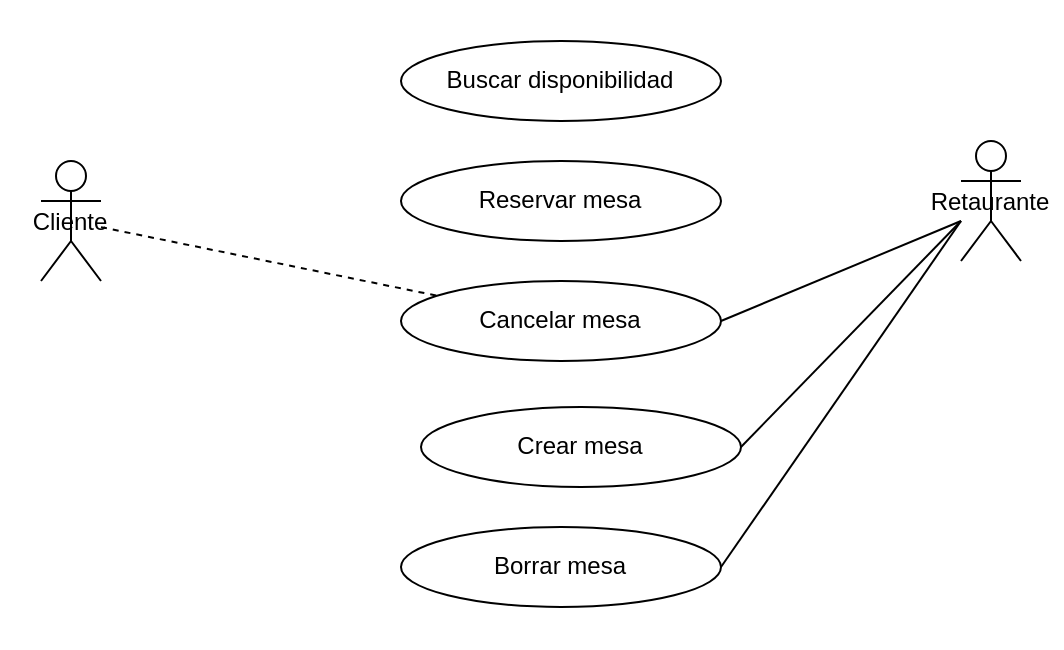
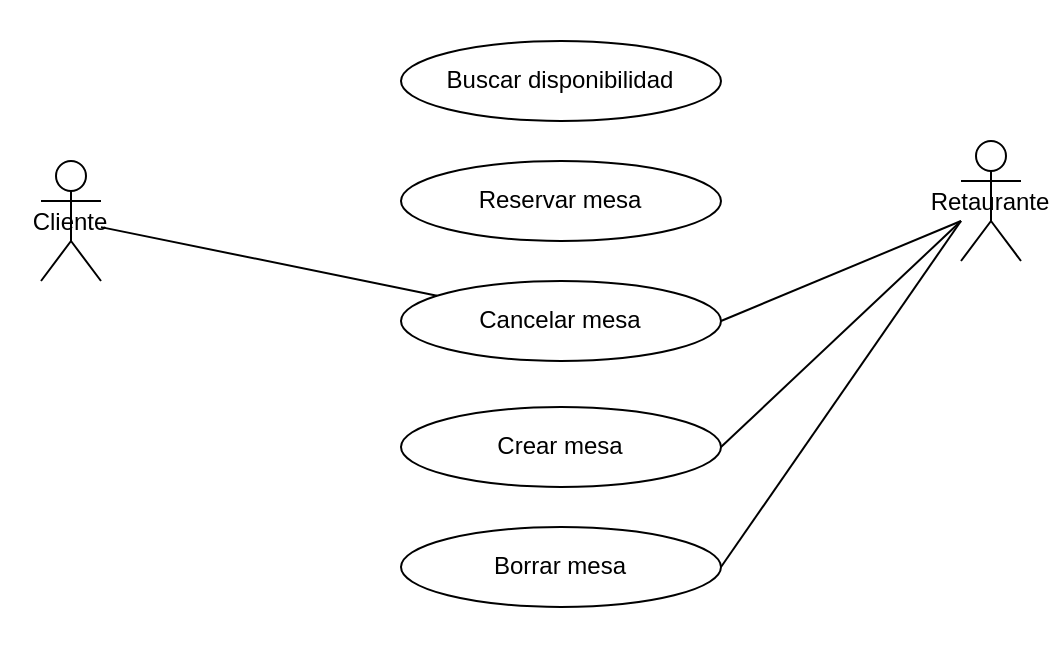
edge "Cliente" -- "Cancelar mesa": style dashed -> solid
node "Crear mesa": moved (581, 447) -> (561, 447)
